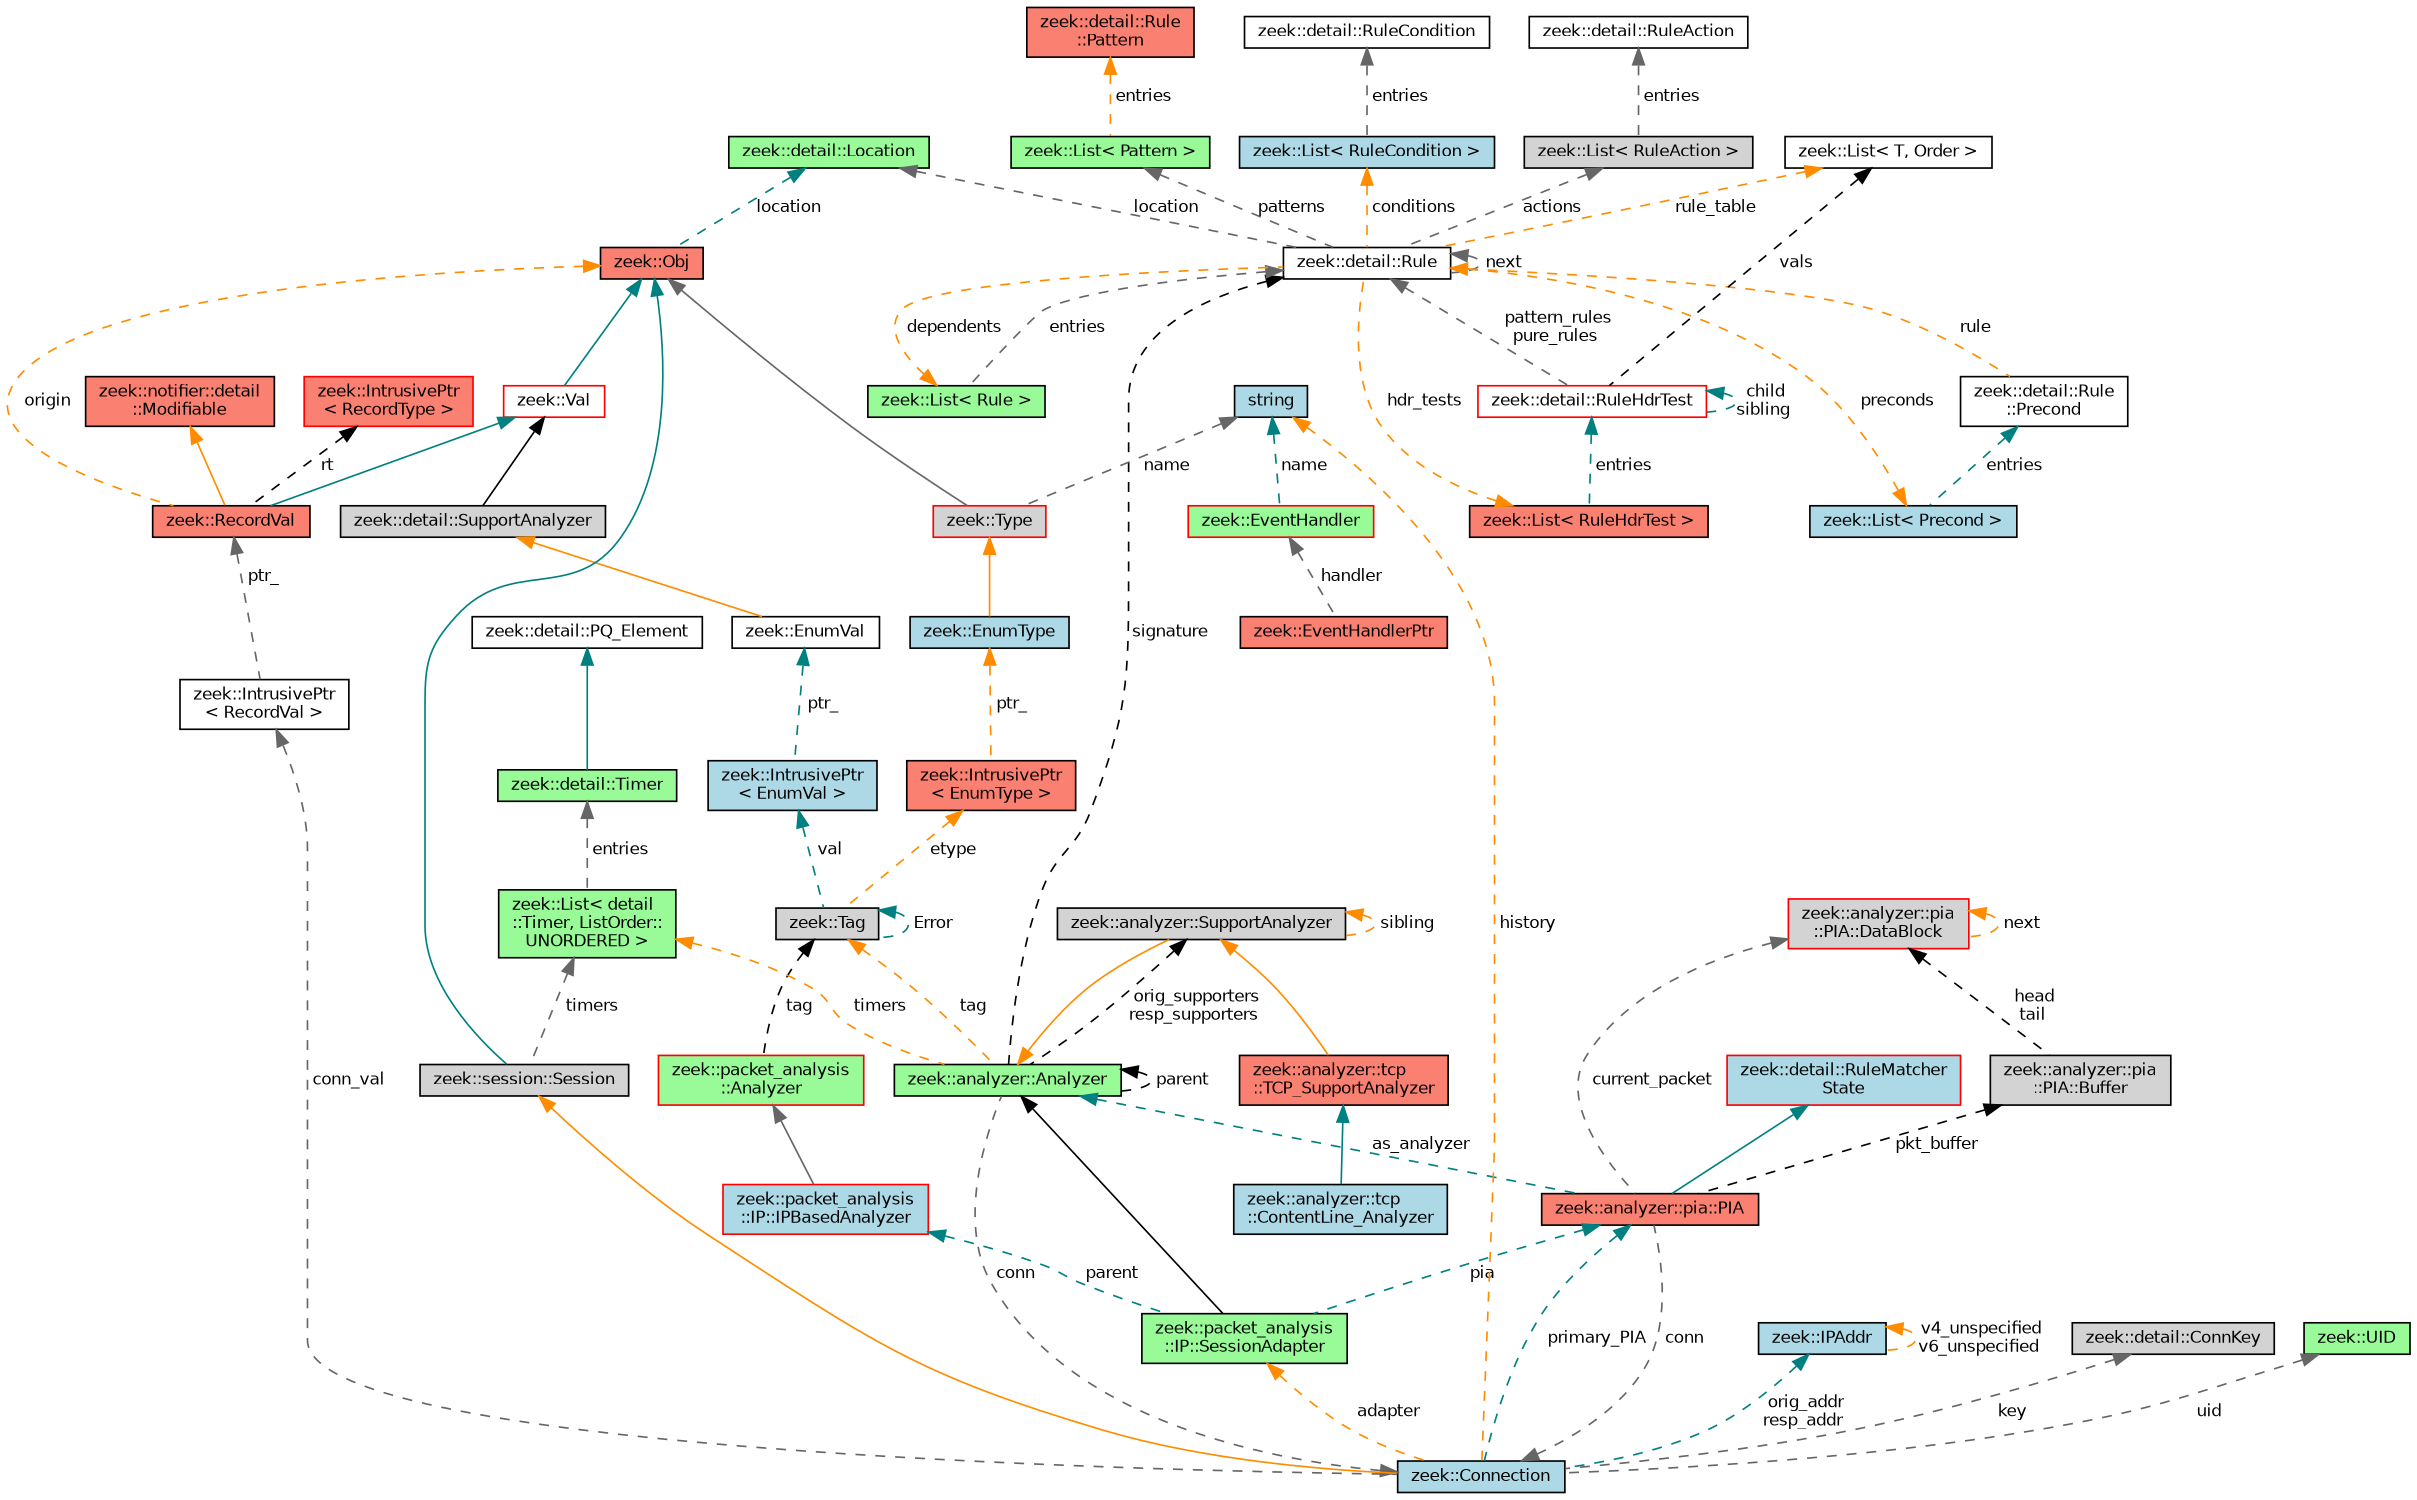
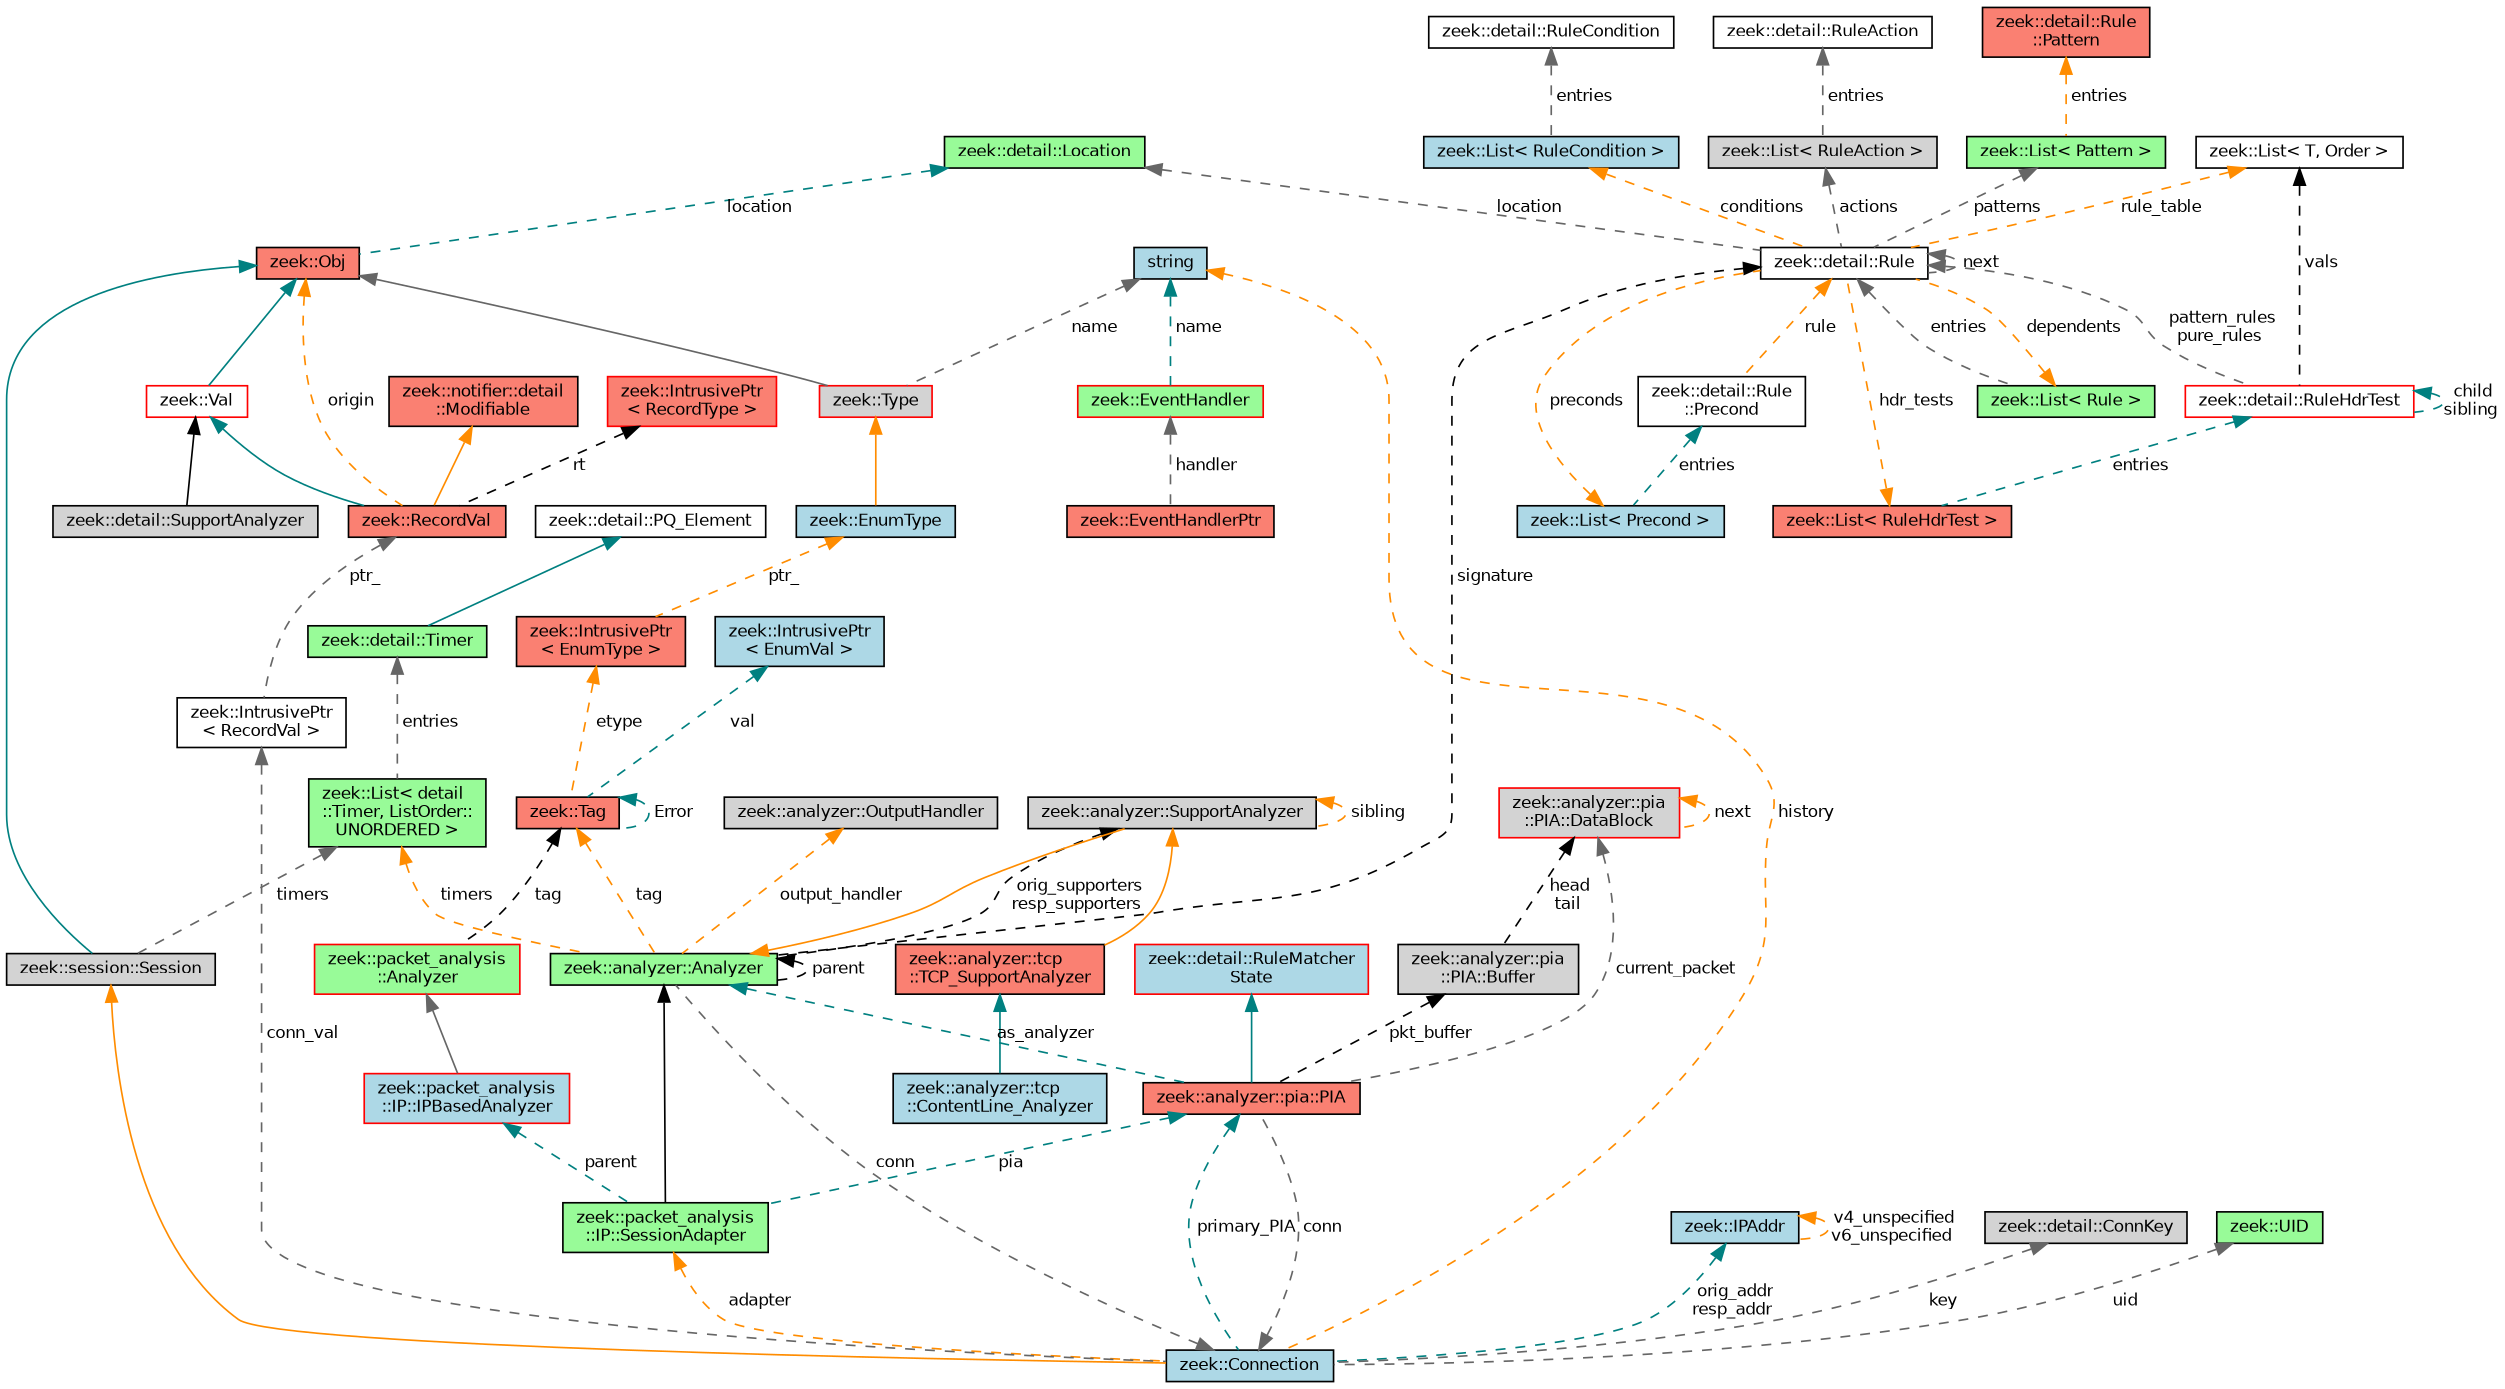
node "zeek::EnumVal": removed
node "zeek::analyzer::OutputHandler": added
node "zeek::Tag": fillcolor lightgrey -> salmon
